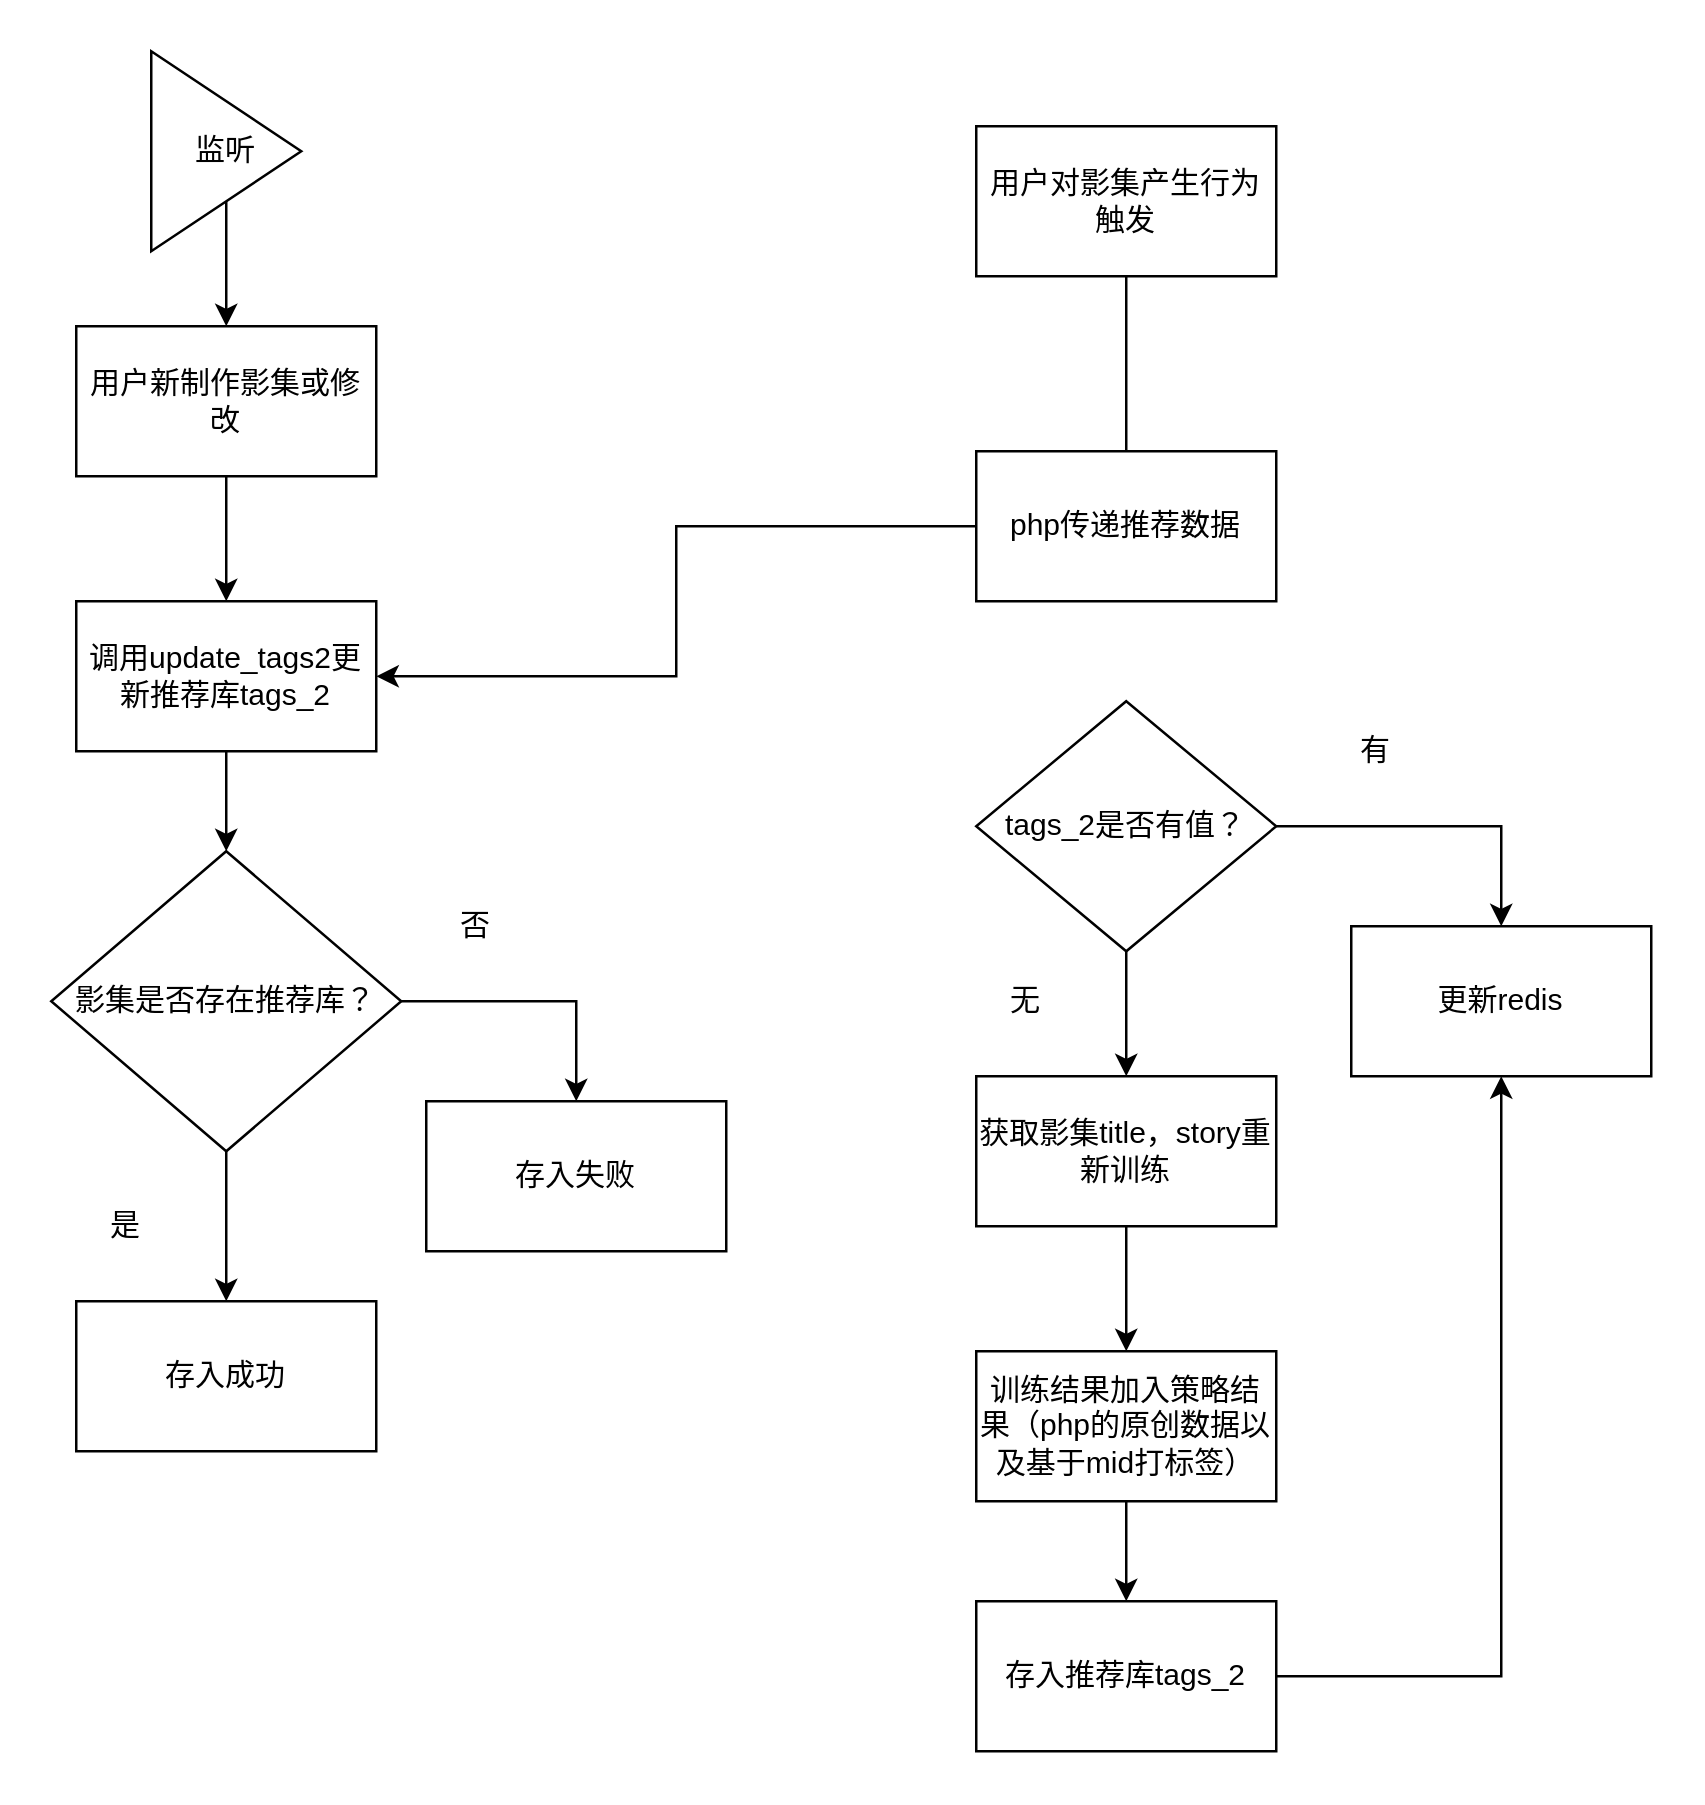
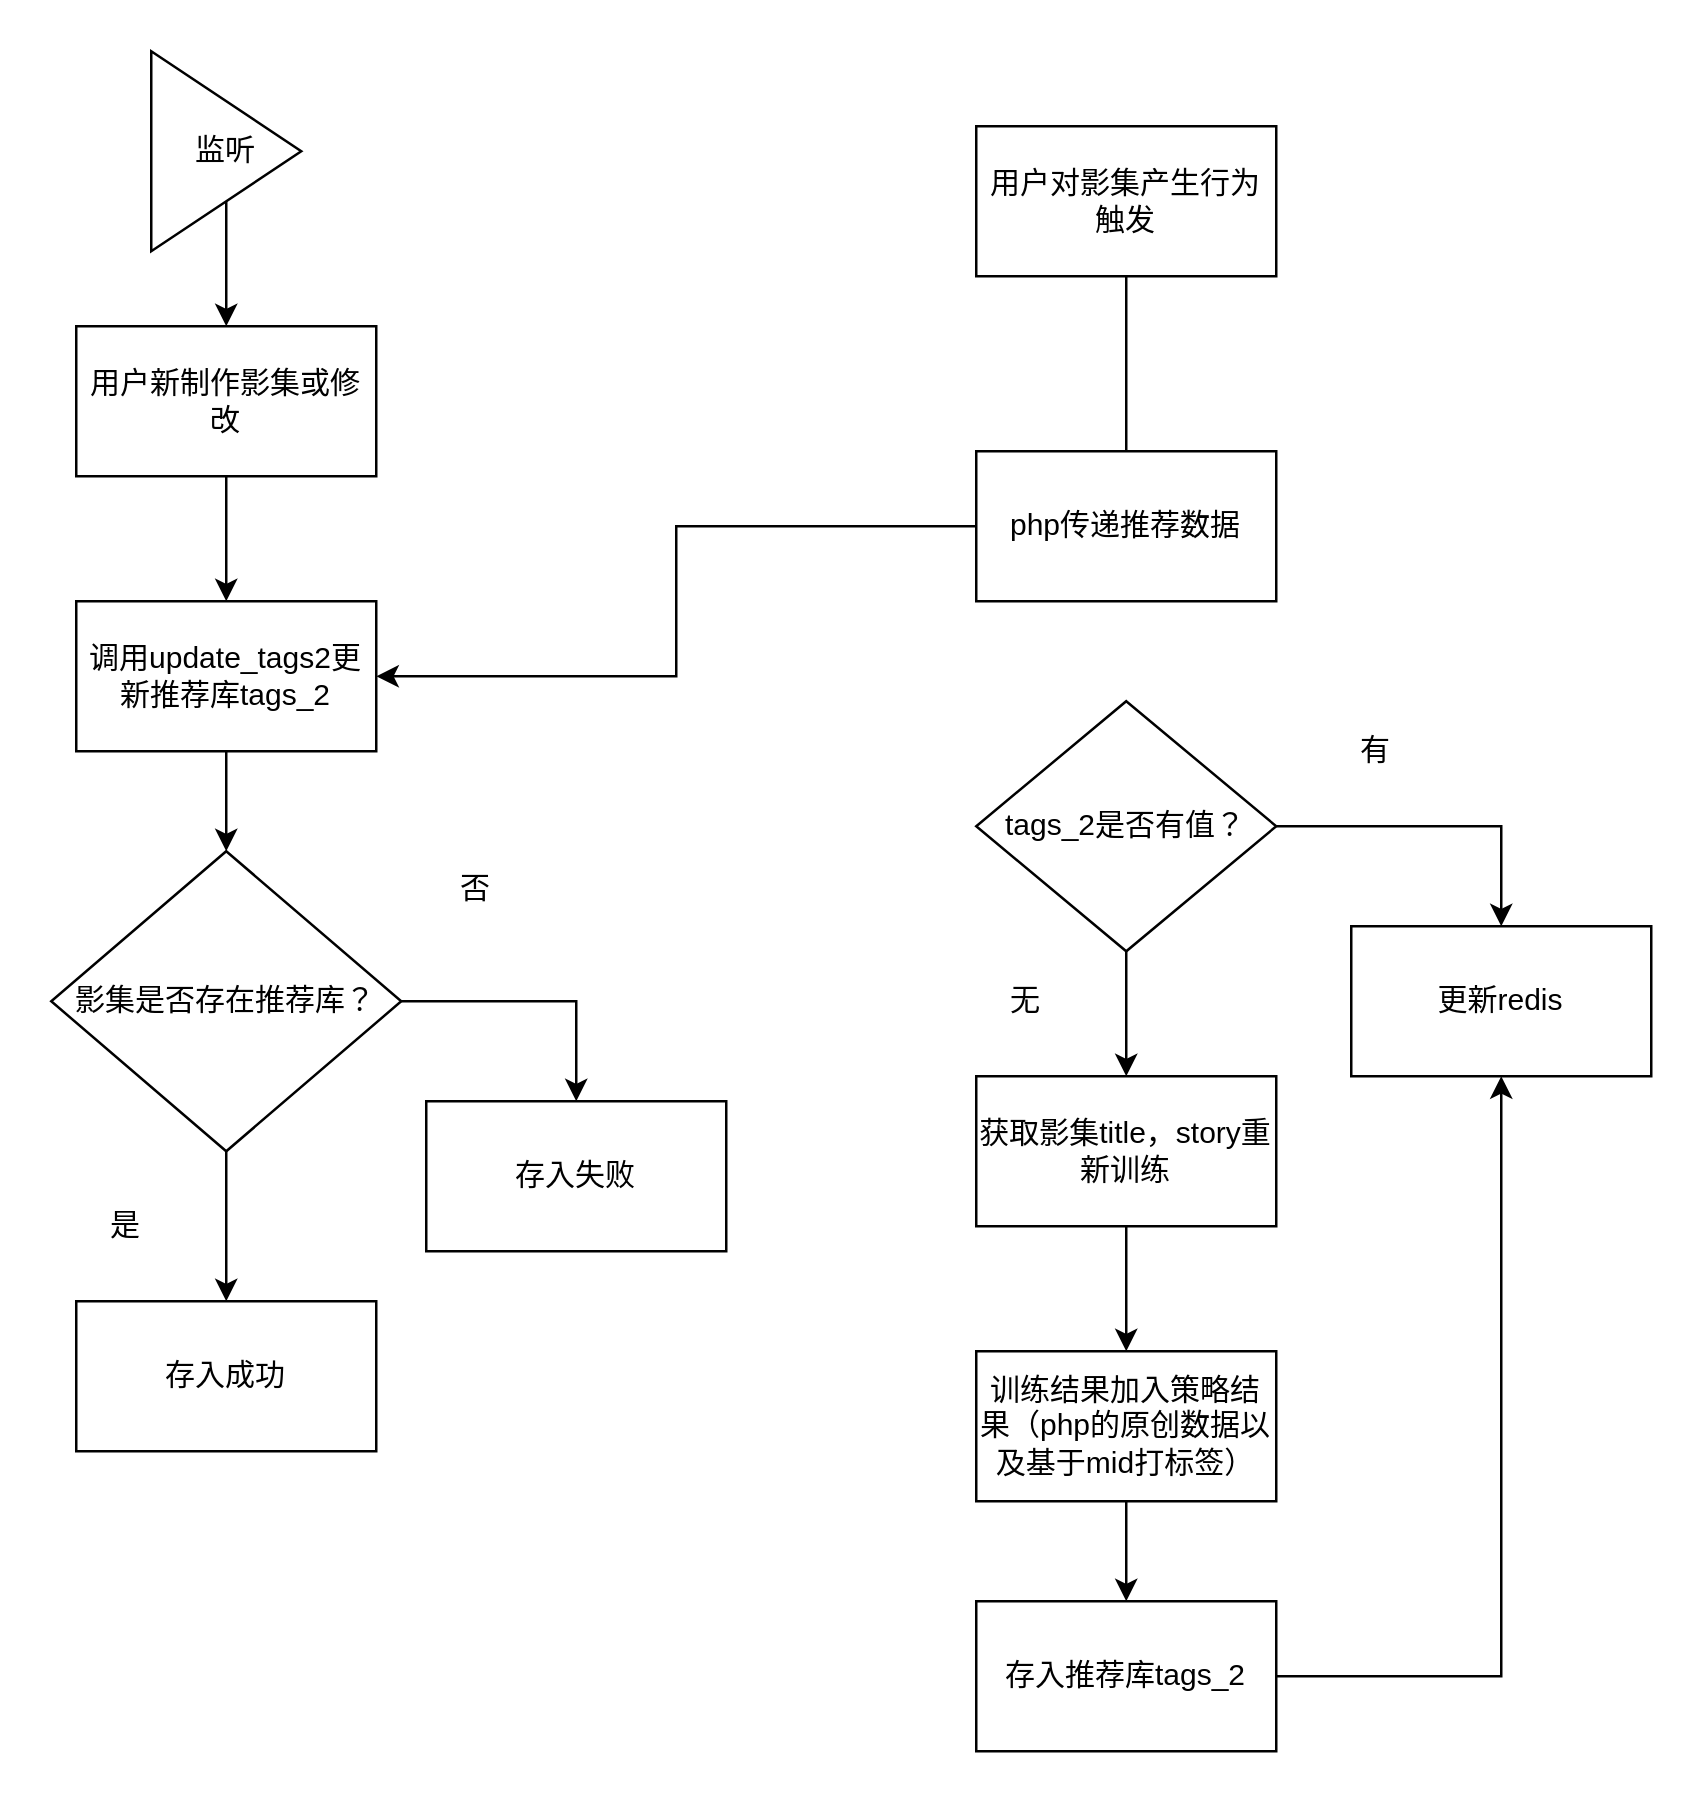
node "否": moved (476, 926) -> (476, 889)
